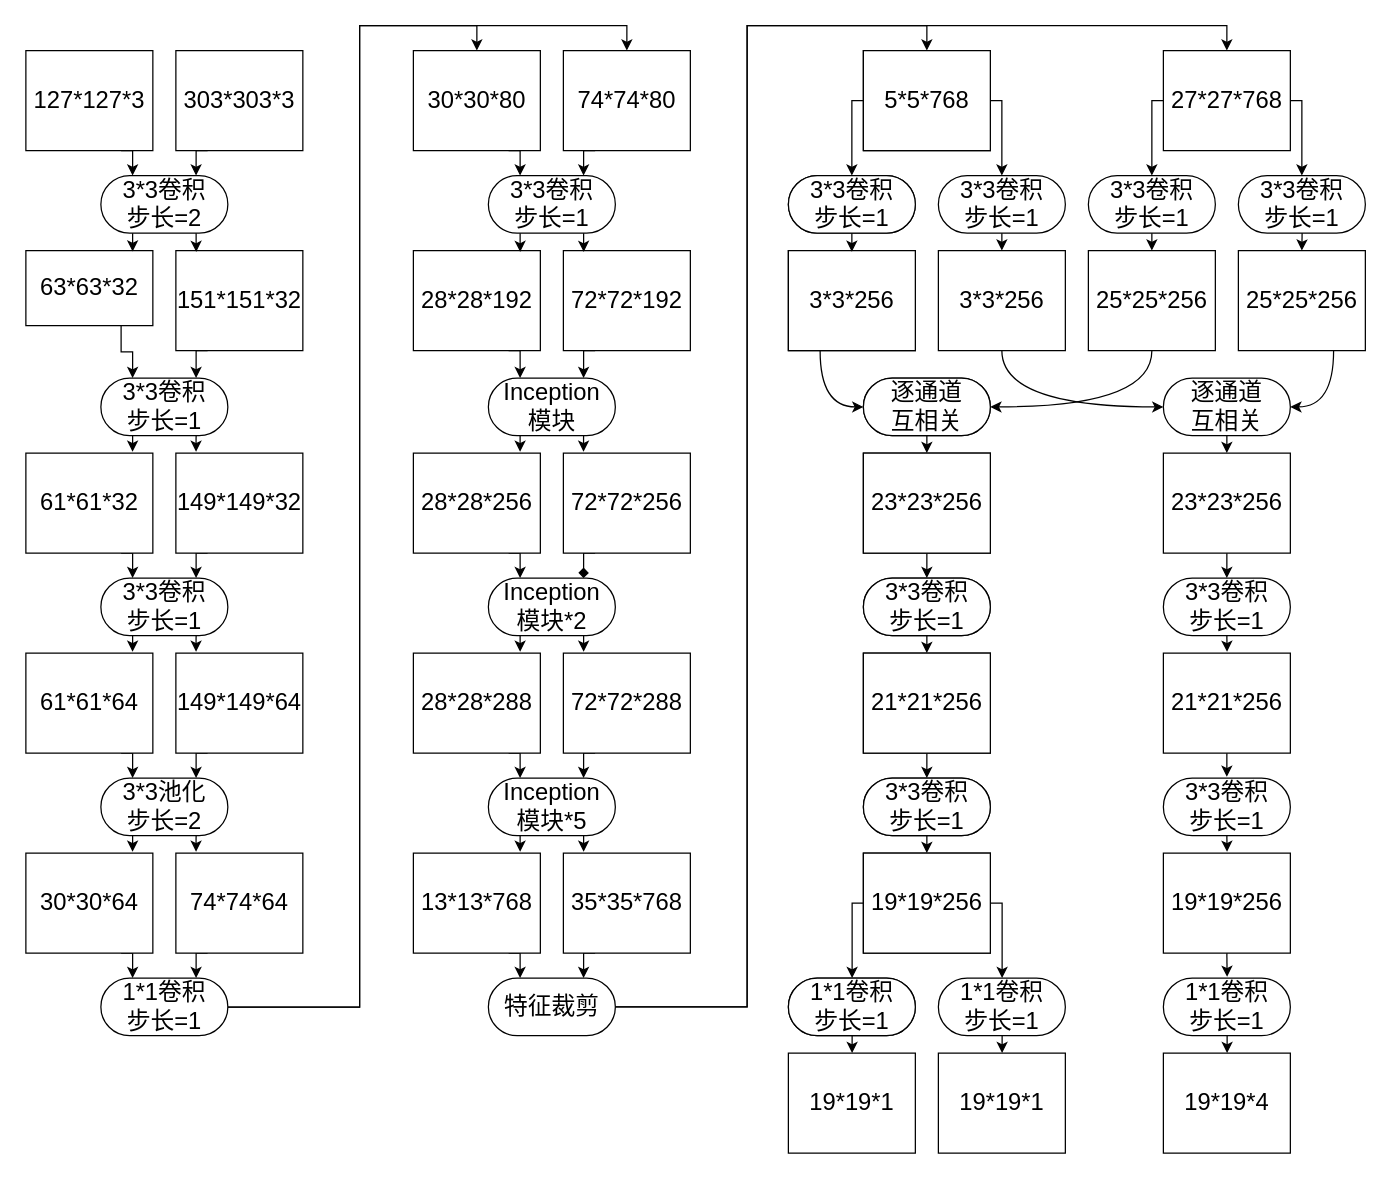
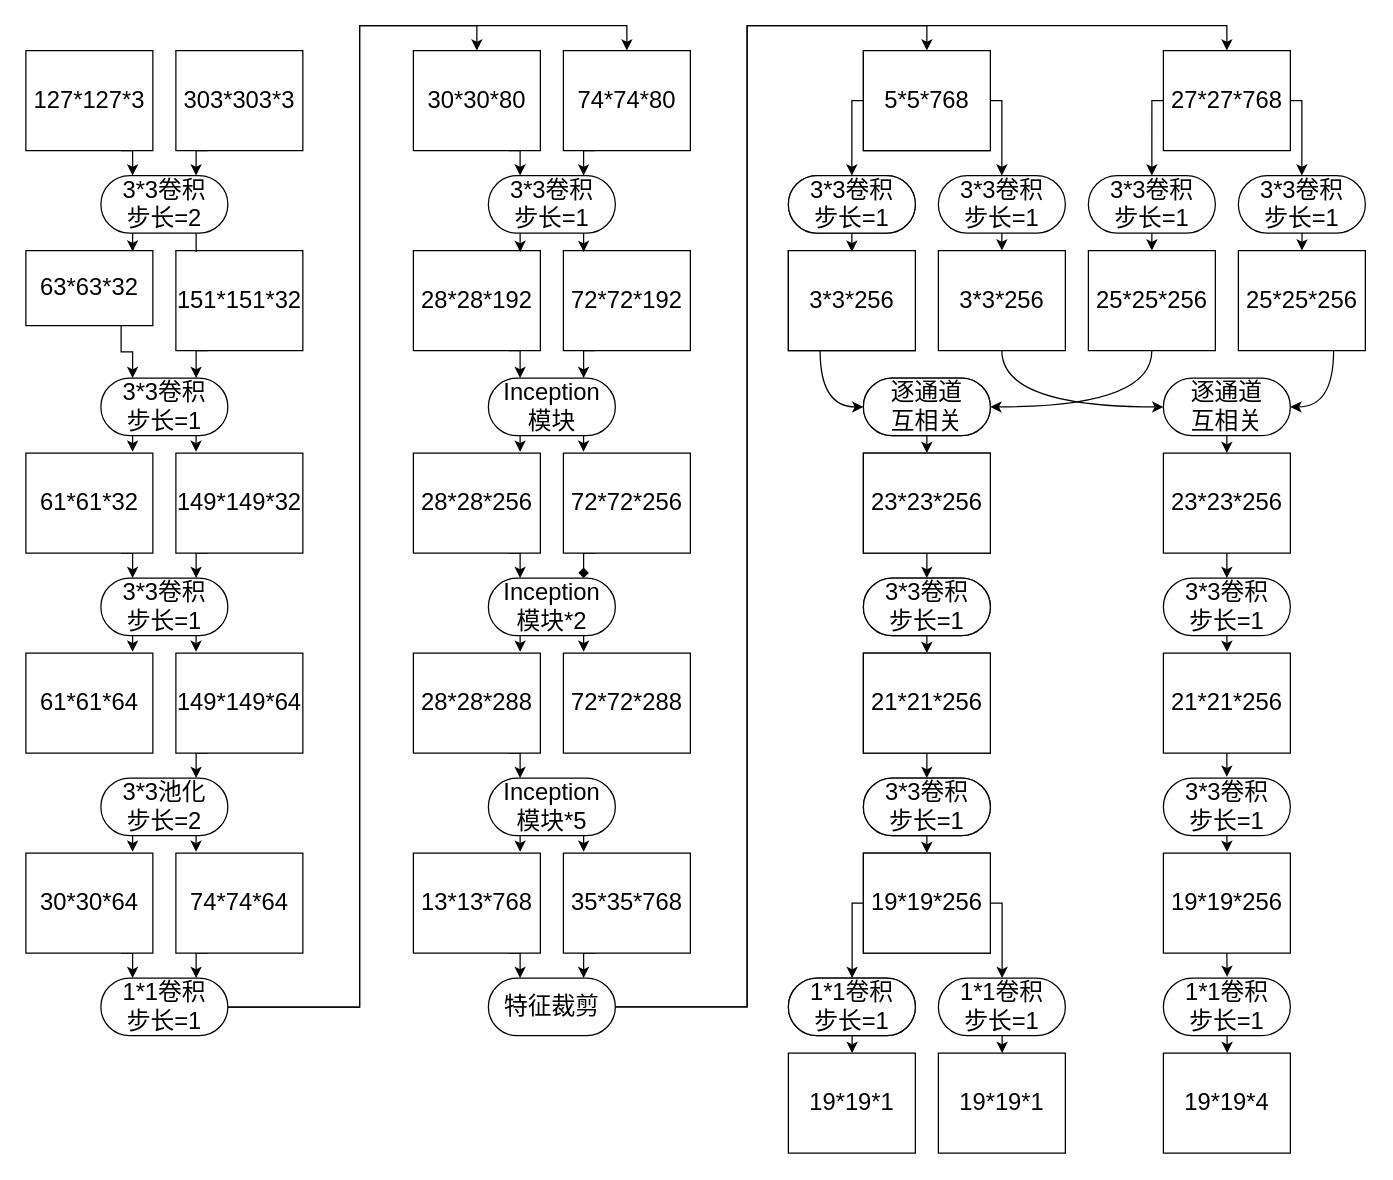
edge "3*3卷积步长=2" -> "151*151*32": arrowhead classic -> none
edge "61*61*64" -> "3*3池化步长=2": removed
edge "72*72*288" -> "Inception 模块*5": removed
